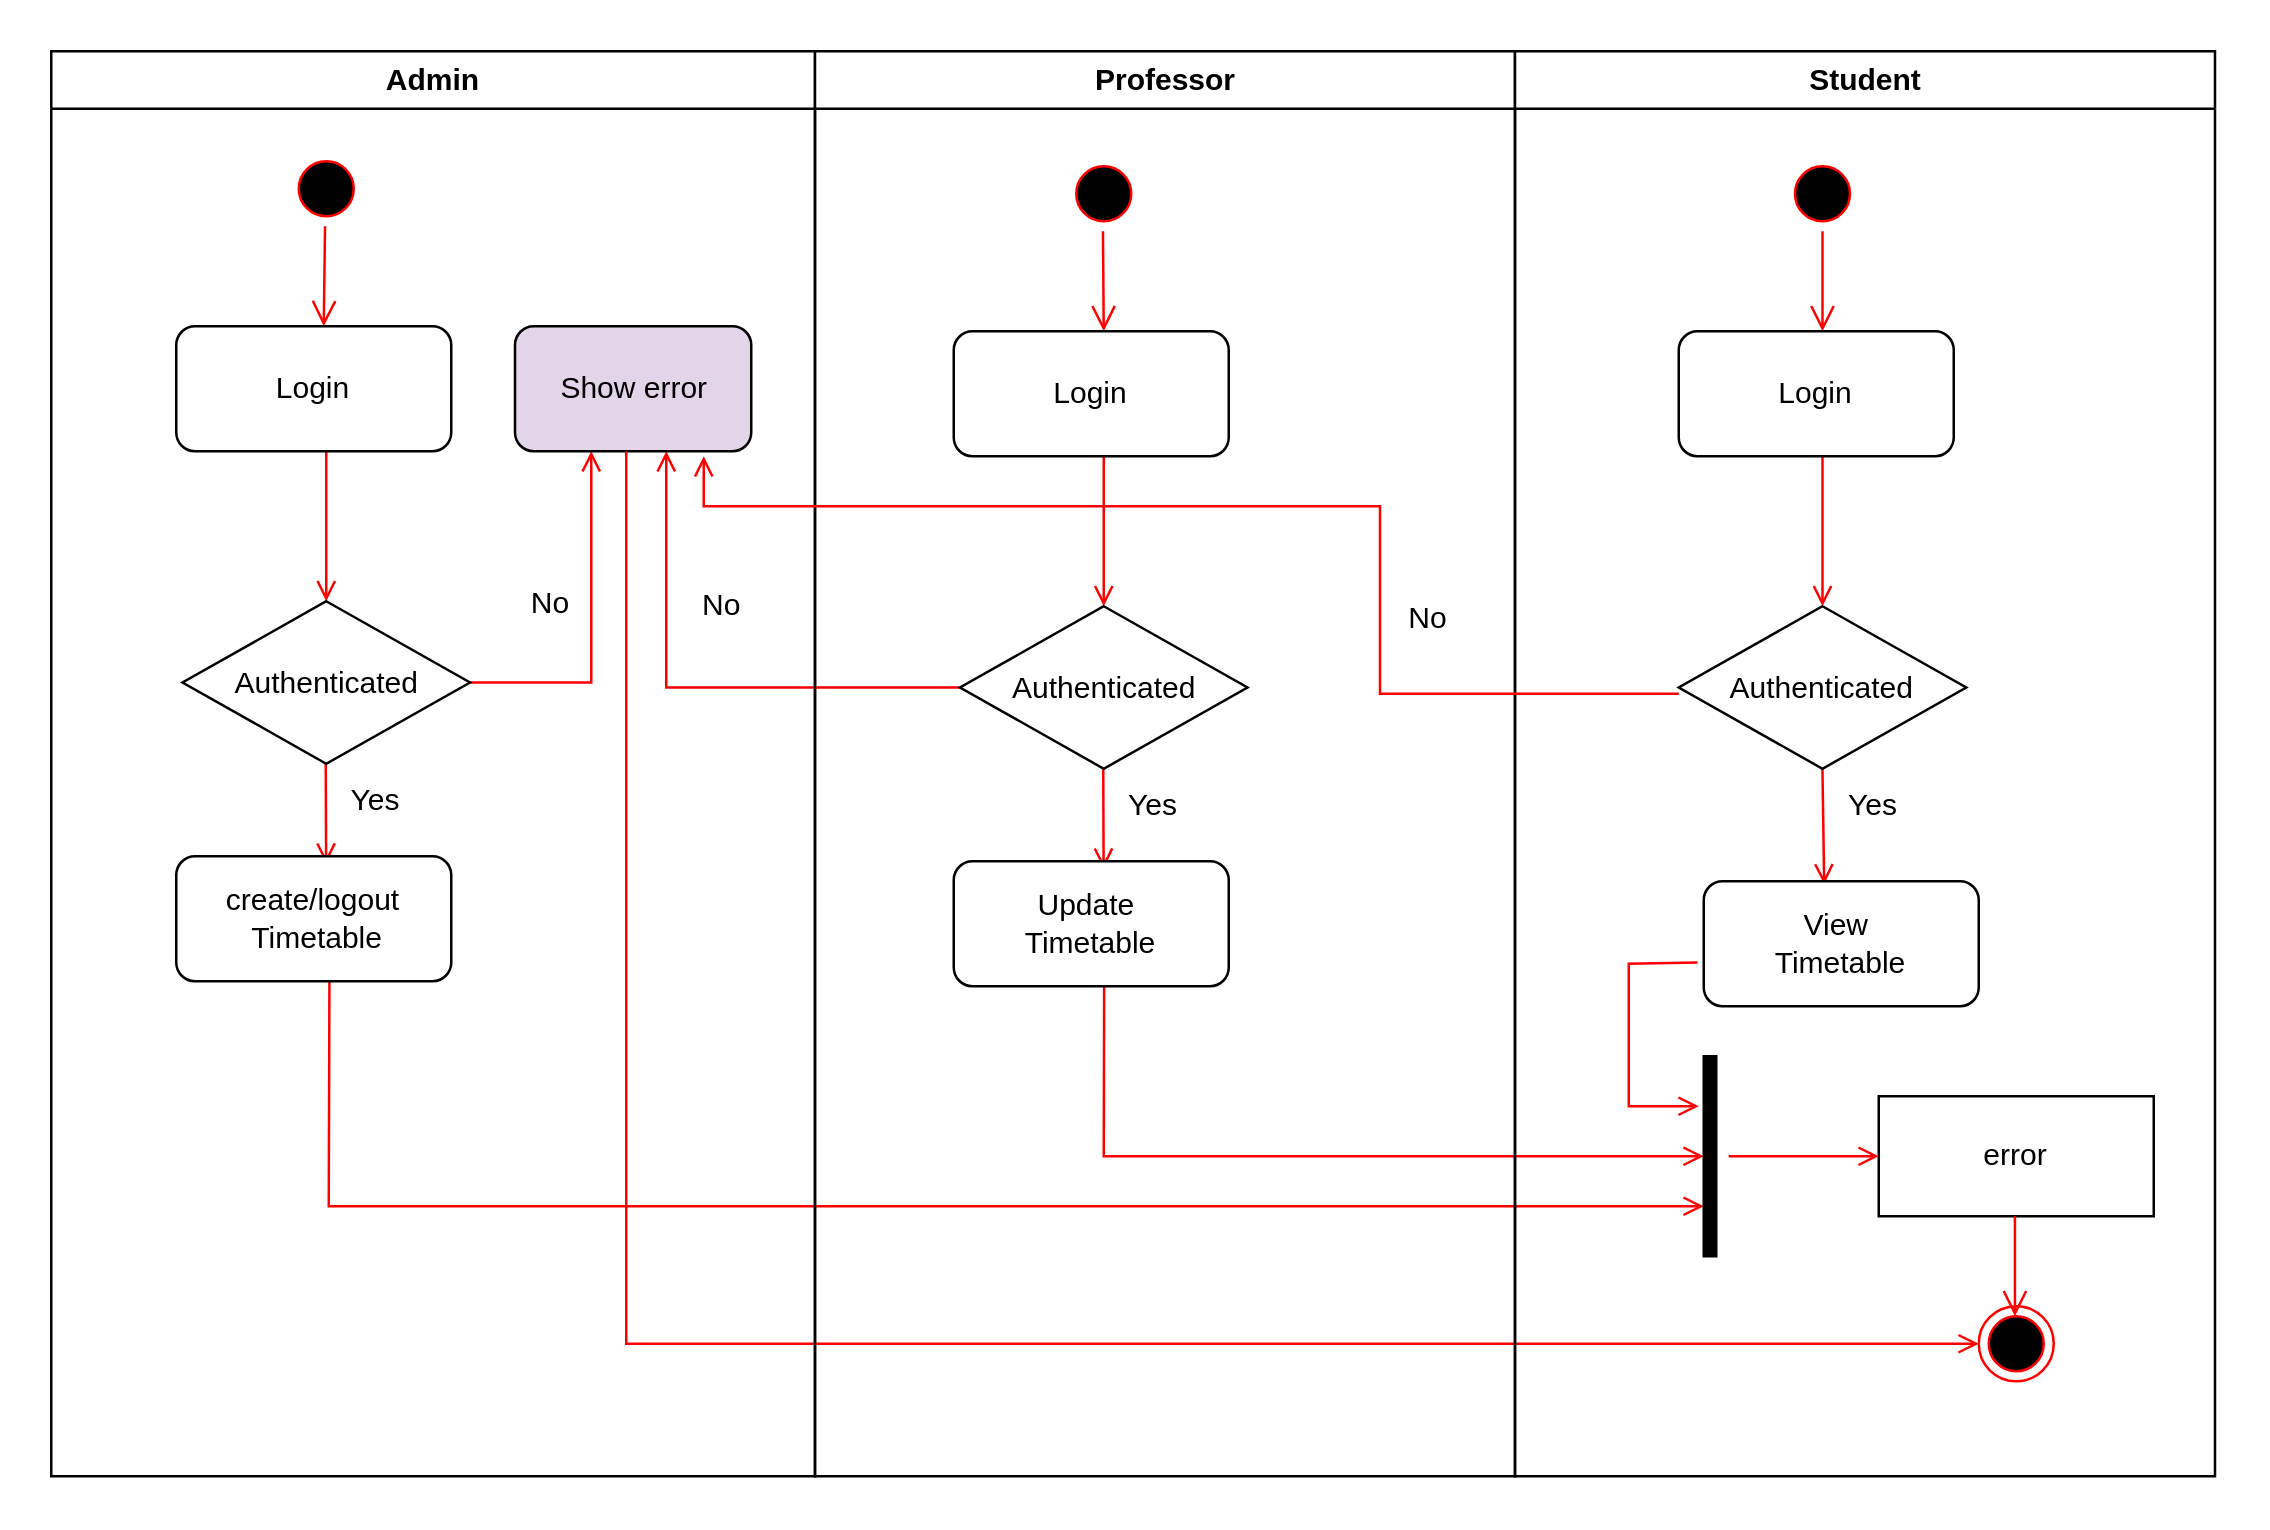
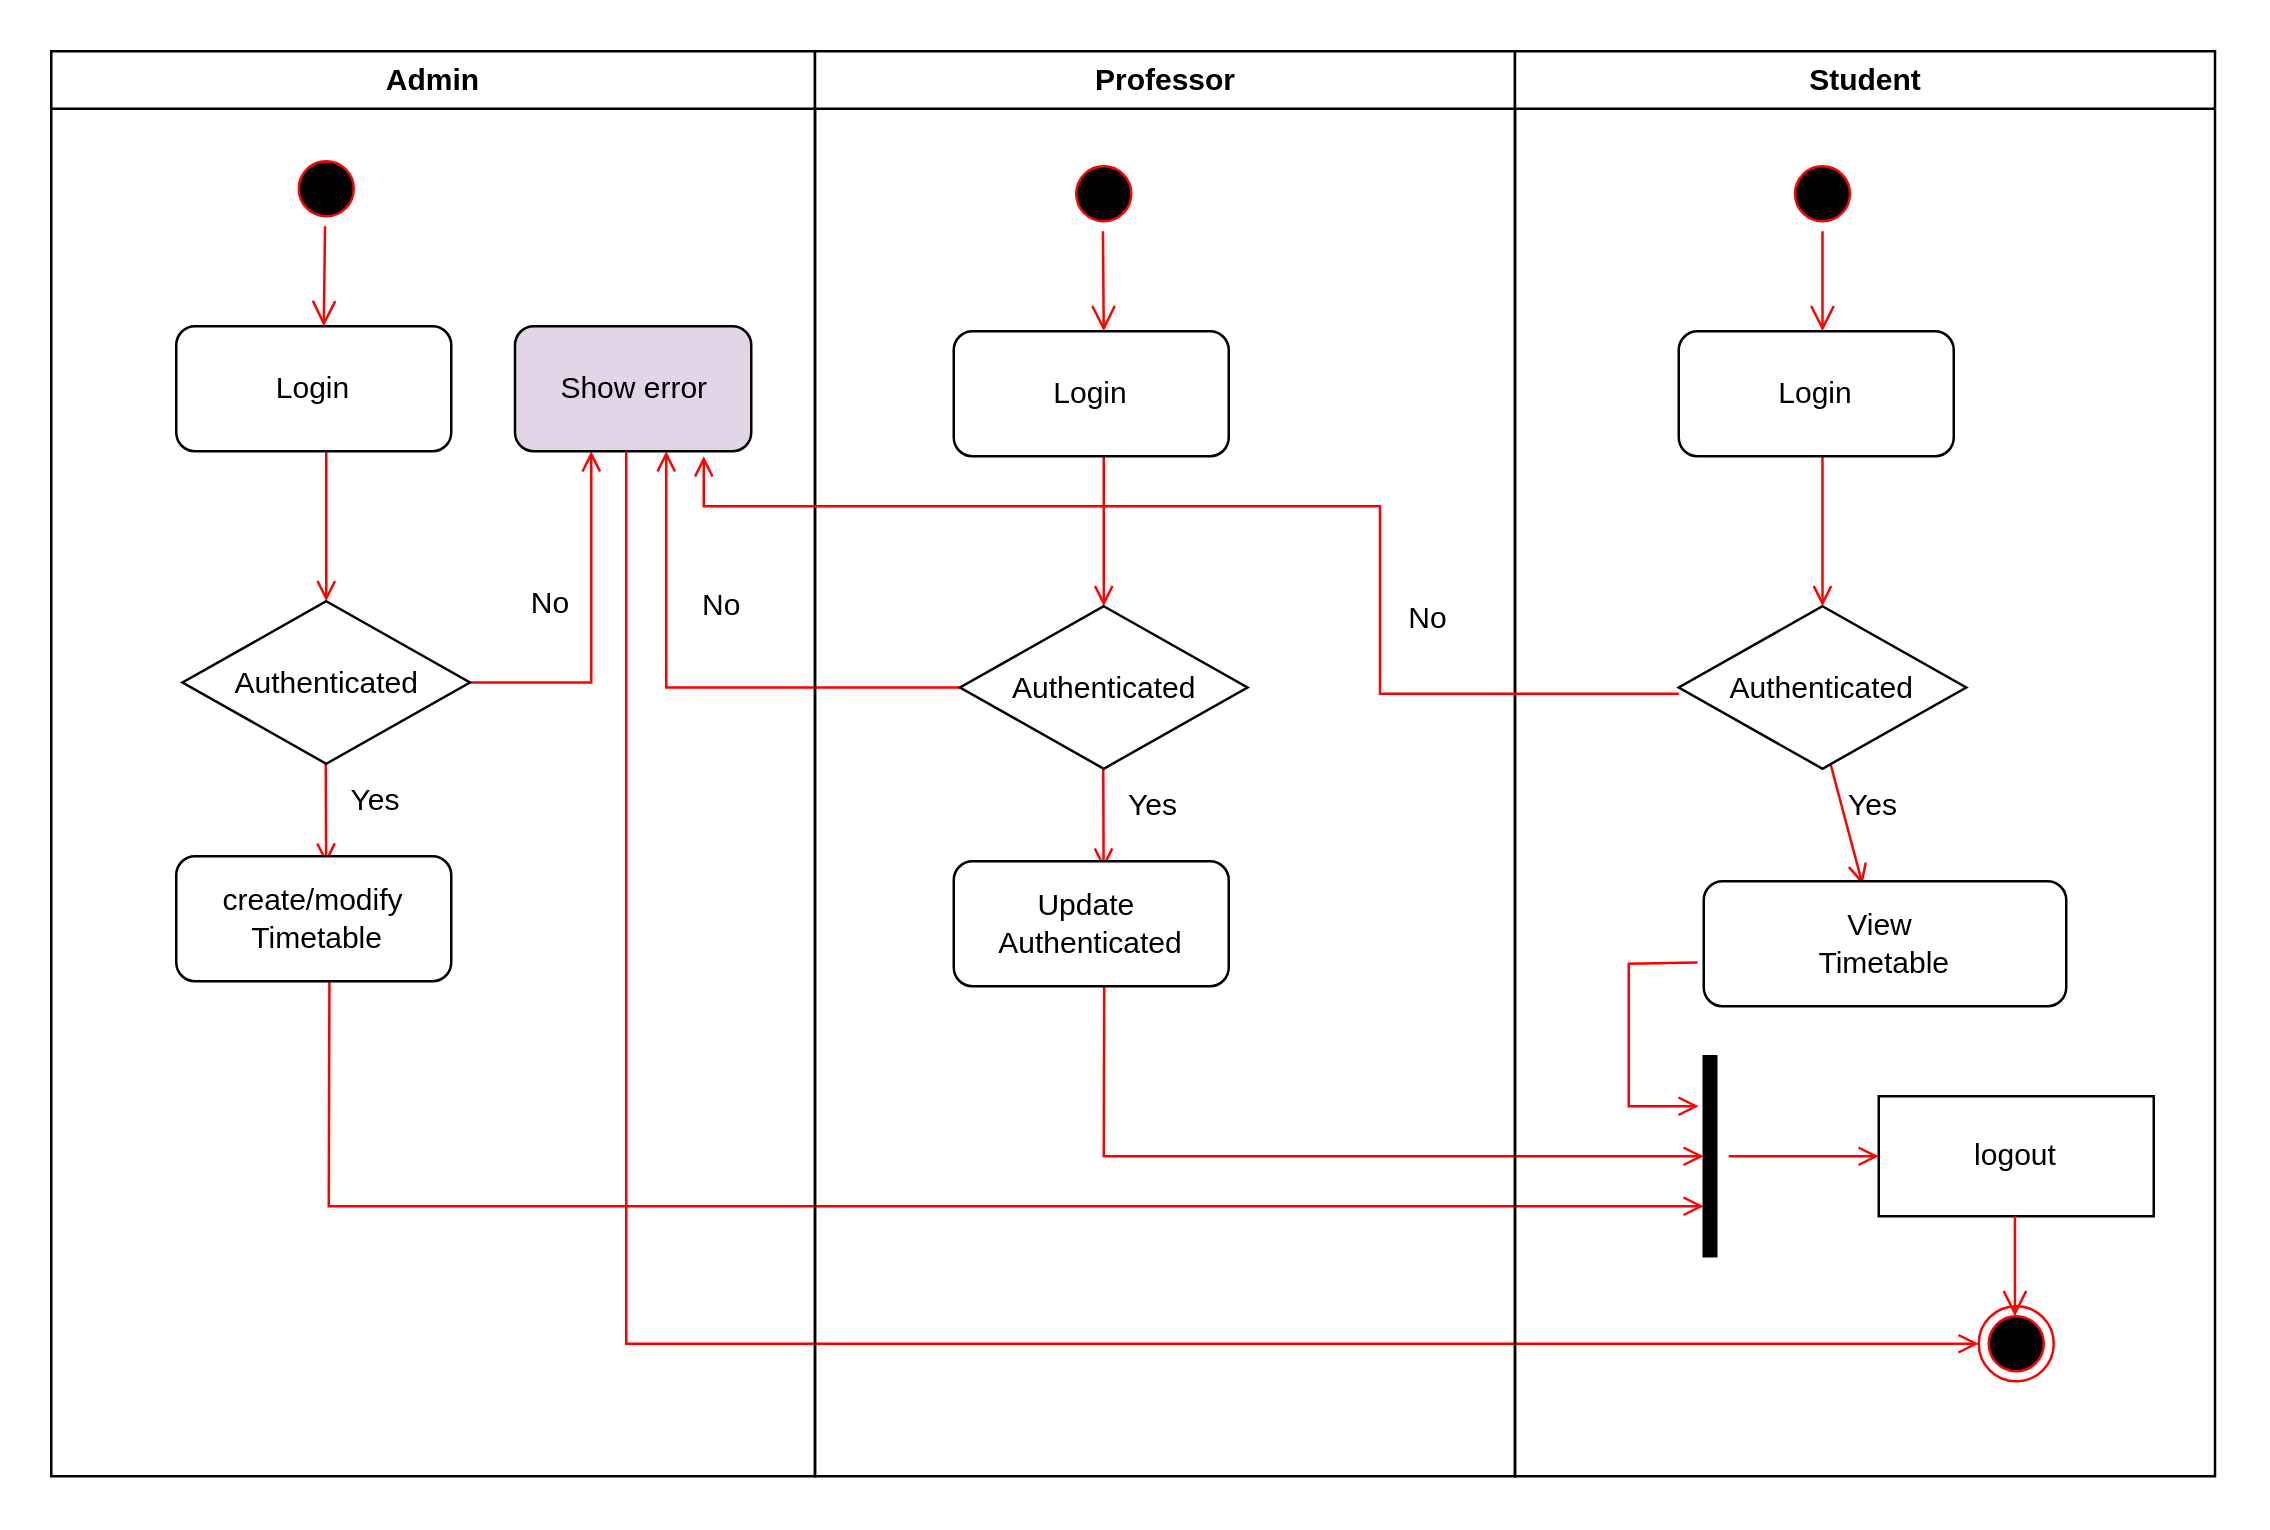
node "create/logout Timetable": label "create/logout Timetable" -> "create/modify Timetable"
node "Update Timetable": label "Update Timetable" -> "Update Authenticated"
node "View Timetable": size 275x125 -> 363x125
node "error": label "error" -> "logout"
